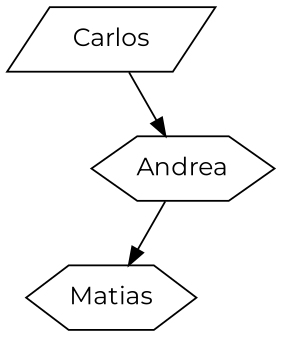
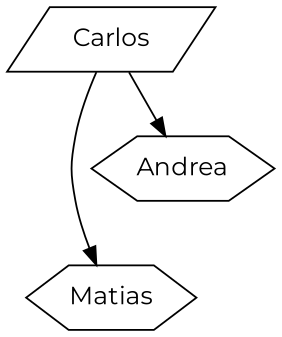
edge "Andrea" -> "Matias": now "Carlos" -> "Matias"
